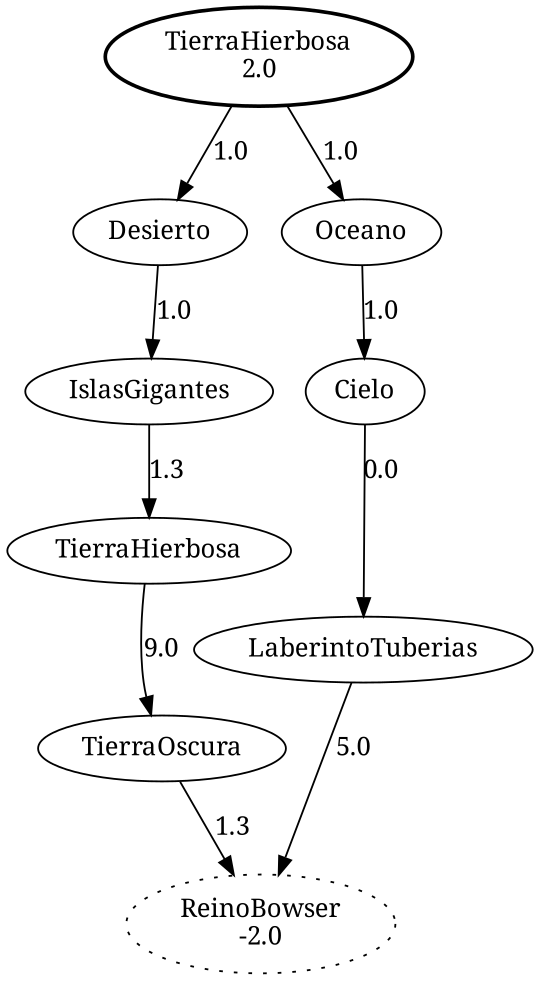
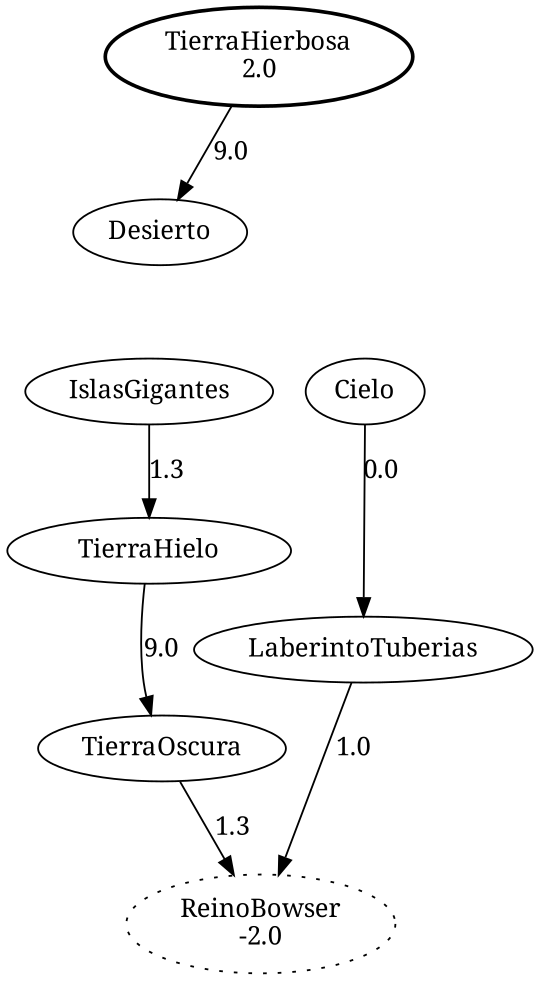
edge "TierraHierbosa 2.0" -> "Desierto": label "1.0" -> "9.0"
node "Oceano": removed
edge "Desierto" -> "IslasGigantes": removed, label "1.0"
node "TierraHierbosa": label "TierraHierbosa" -> "TierraHielo"
edge "LaberintoTuberias" -> "ReinoBowser -2.0": label "5.0" -> "1.0"
